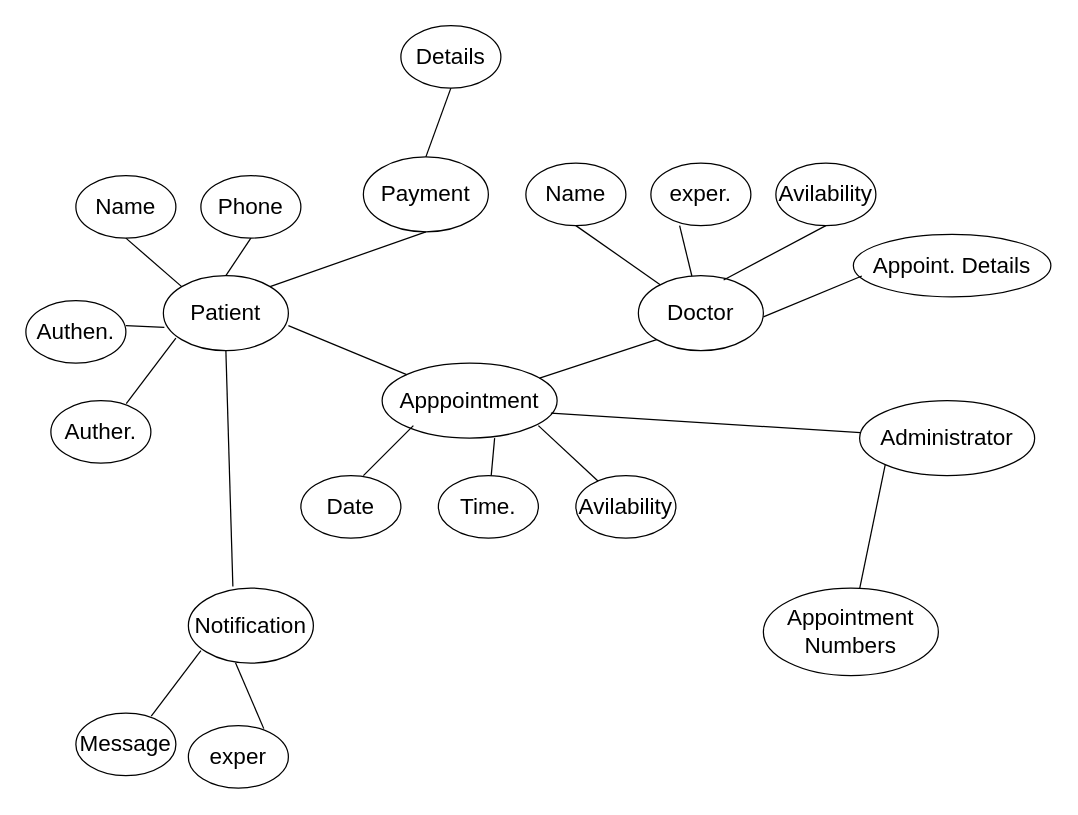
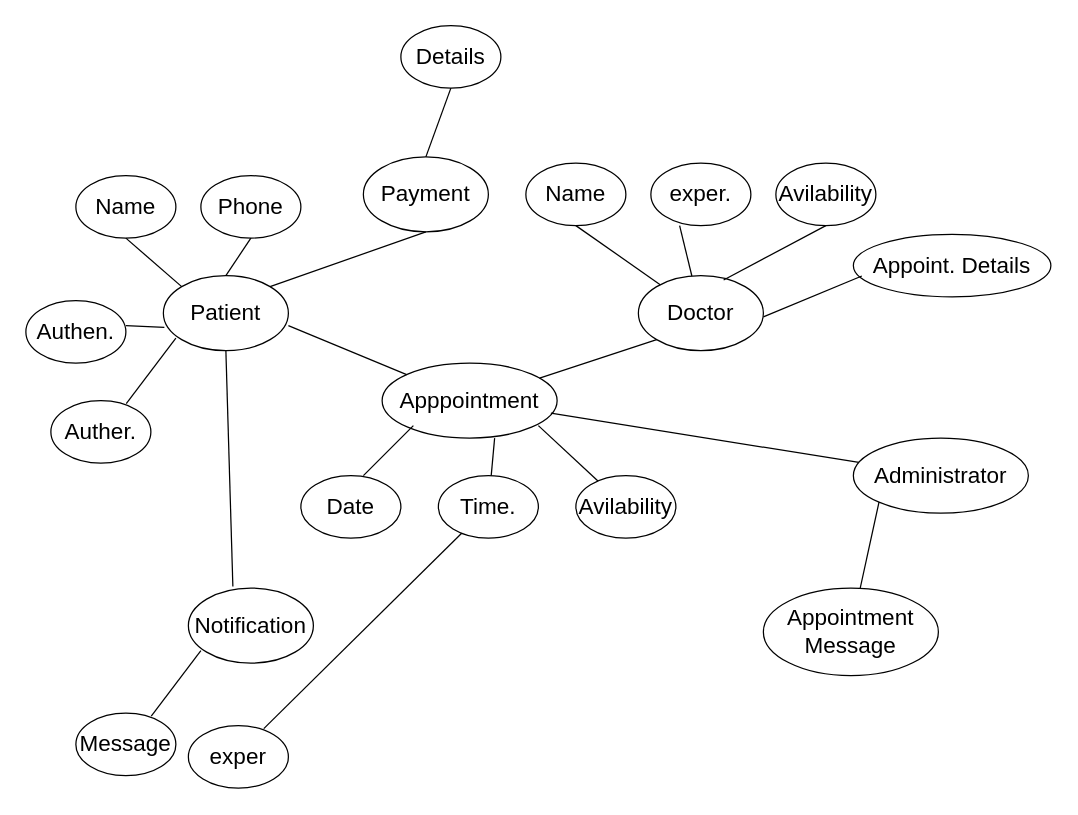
node "Administrator": moved (947, 438) -> (941, 476)
node "Appointment Numbers": label "Appointment Numbers" -> "Appointment Message"
edge "Notification" -- "exper": now "Time." -- "exper"
